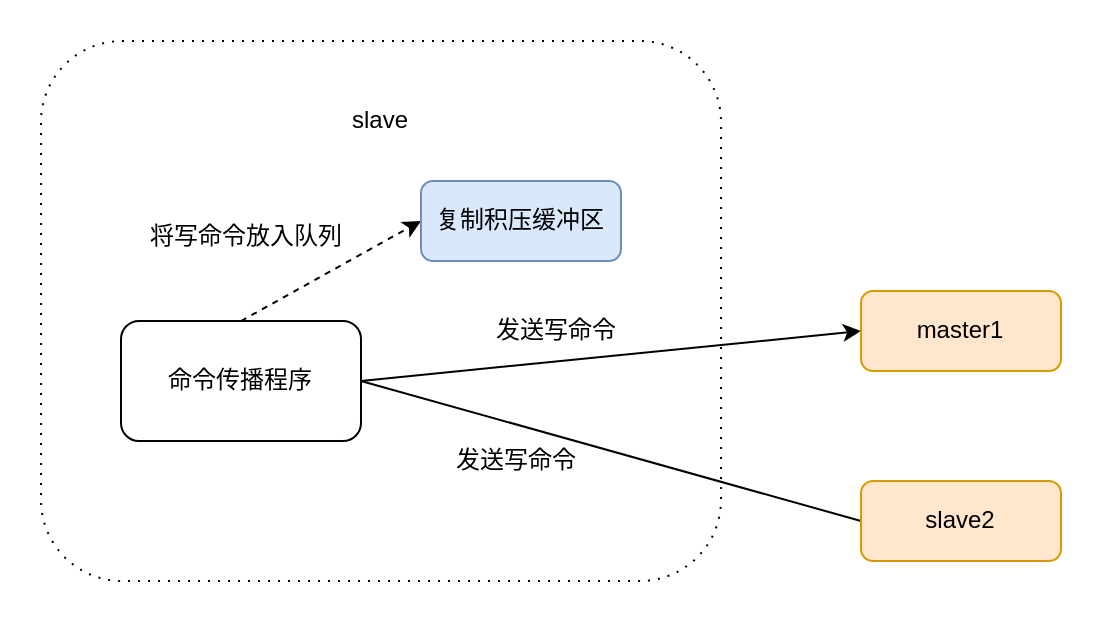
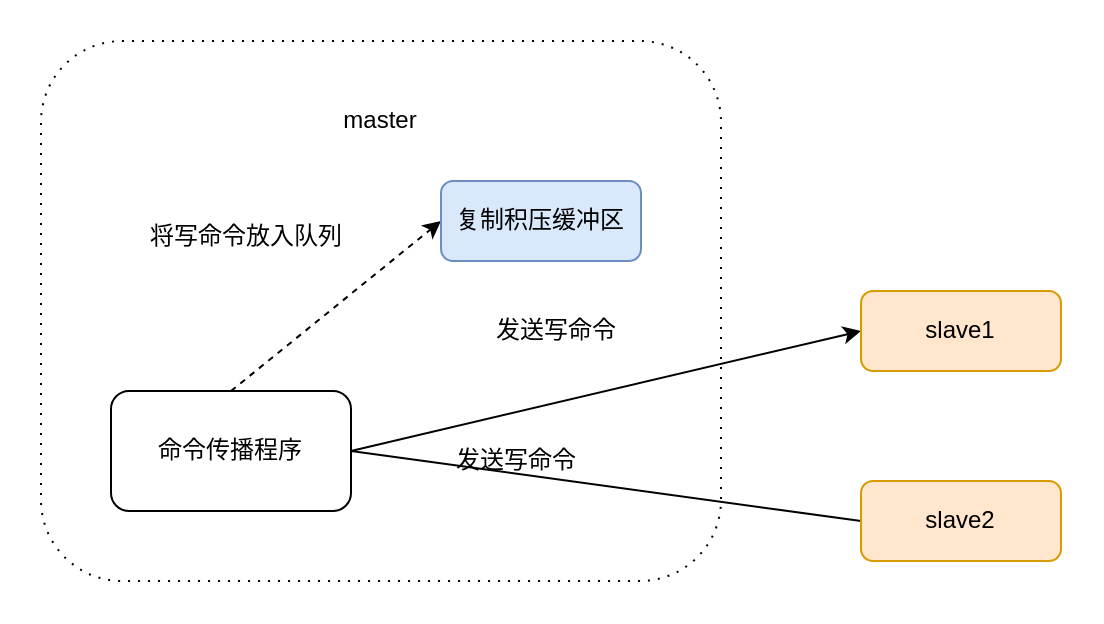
node "slave": label "slave" -> "master"
node "复制积压缓冲区": moved (521, 221) -> (541, 221)
node "master1": label "master1" -> "slave1"
node "命令传播程序": moved (241, 381) -> (231, 451)
